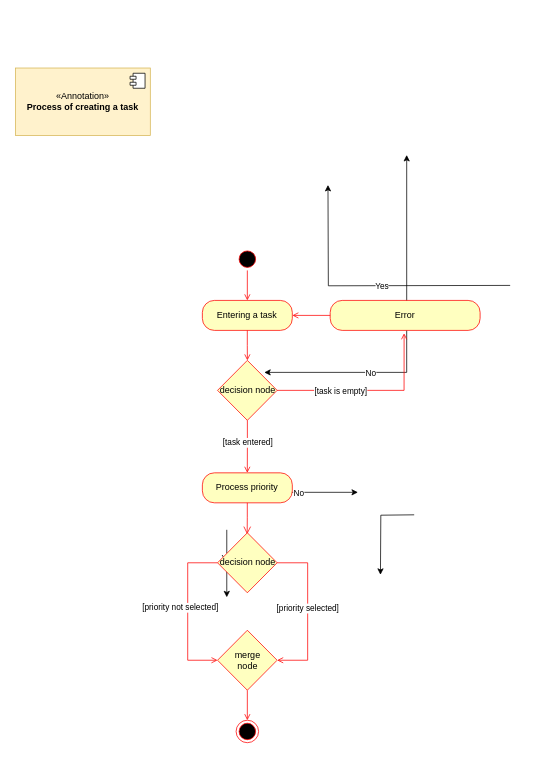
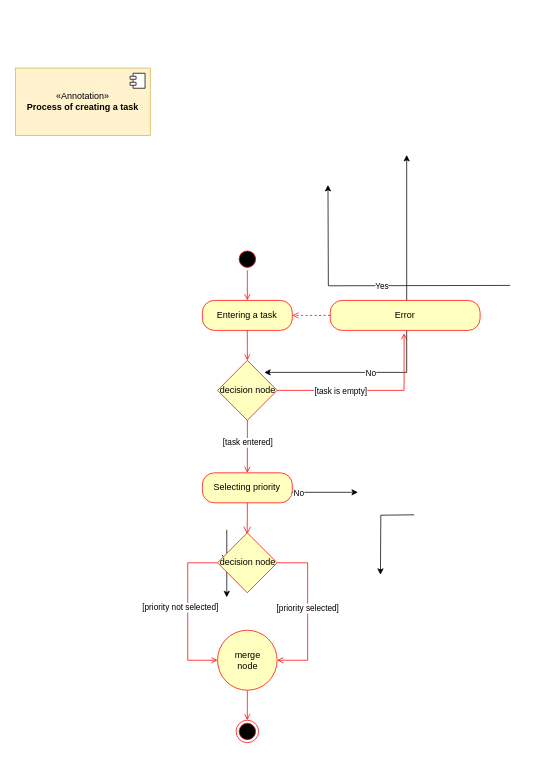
edge "Error" -> "Entering a task": style solid -> dashed
node "Process priority": label "Process priority" -> "Selecting priority"
node "merge node": shape diamond -> ellipse
